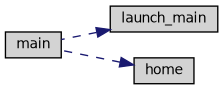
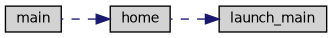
edge "main" -> "launch_main": now "home" -> "launch_main"
